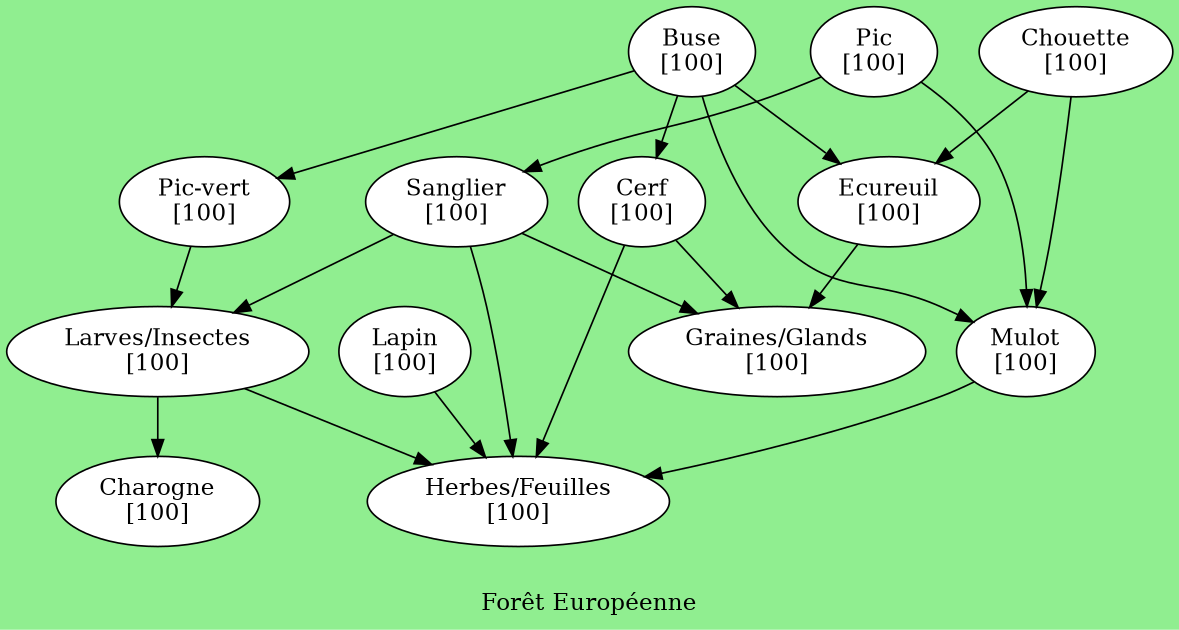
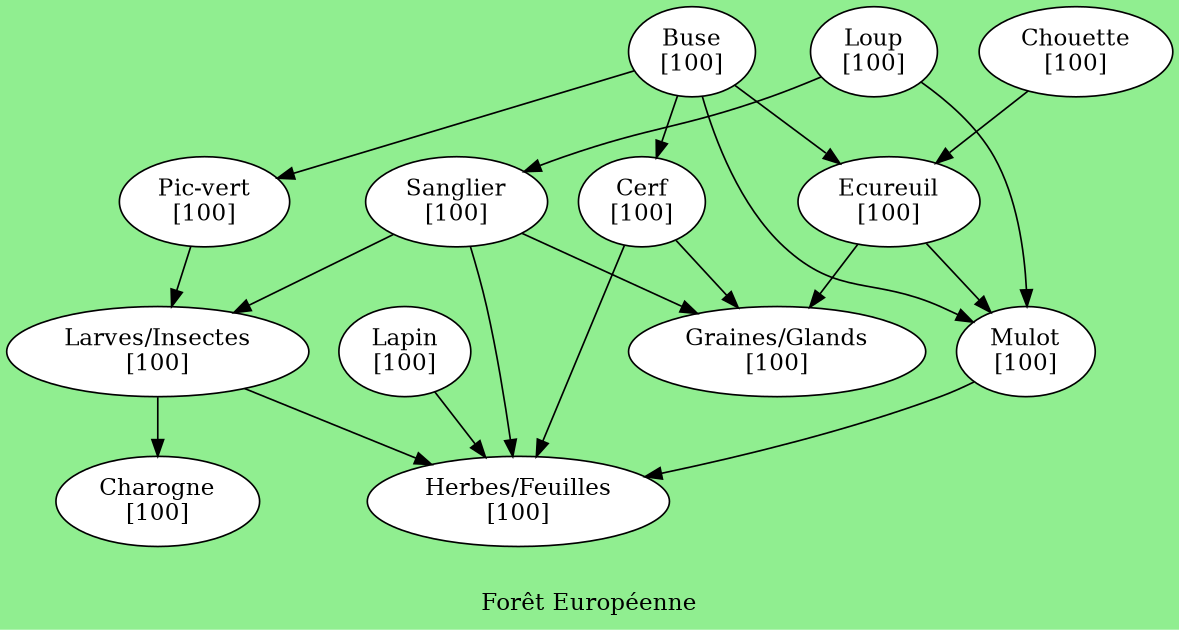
node "Pic [100]": label "Pic [100]" -> "Loup [100]"
edge "Chouette [100]" -> "Mulot [100]": now "Ecureuil [100]" -> "Mulot [100]"
